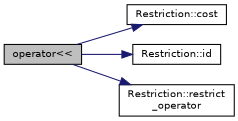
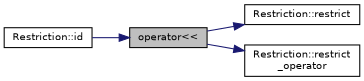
node "Restriction::cost": label "Restriction::cost" -> "Restriction::restrict"
edge "operator<<" -> "Restriction::id": reversed
